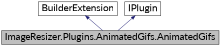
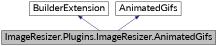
node "IPlugin": label "IPlugin" -> "AnimatedGifs"
node "ImageResizer.Plugins.AnimatedGifs.AnimatedGifs": label "ImageResizer.Plugins.AnimatedGifs.AnimatedGifs" -> "ImageResizer.Plugins.ImageResizer.AnimatedGifs"
